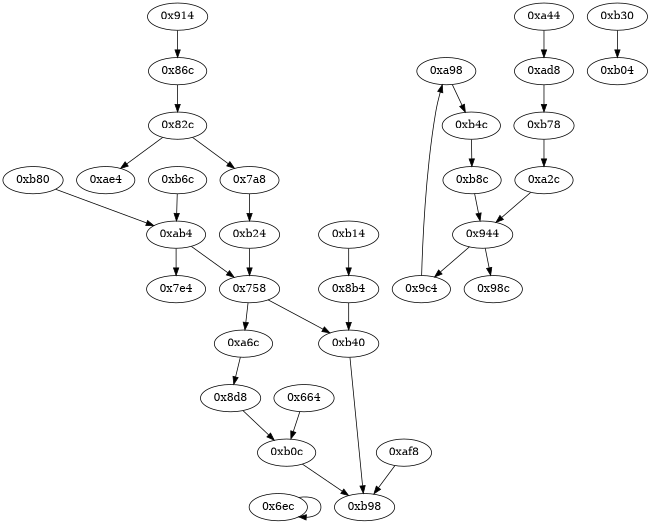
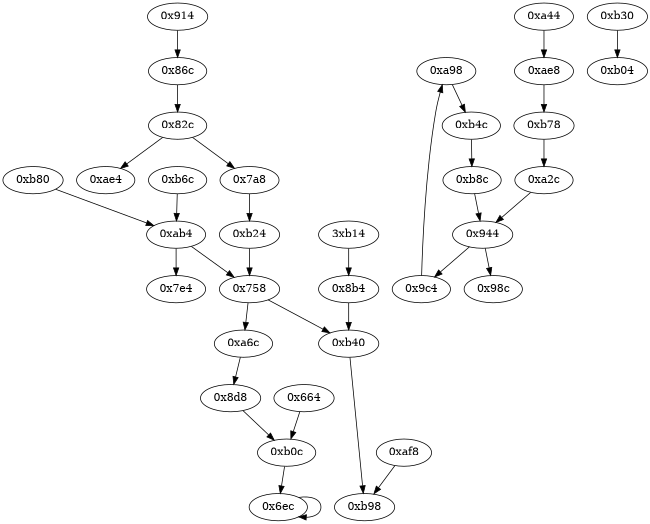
node "0xad8": label "0xad8" -> "0xae8"
node "0xb14": label "0xb14" -> "3xb14"
edge "0xb0c" -> "0xb98": now "0xb0c" -> "0x6ec"
